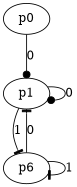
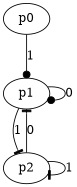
edge "p0" -> "p1": label "0" -> "1"
node "p6": label "p6" -> "p2"
